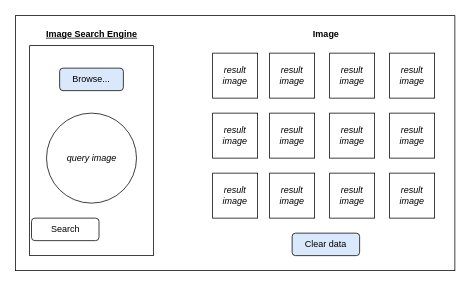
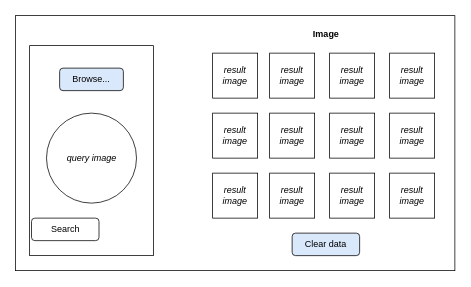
node "Image Search Engine": removed
